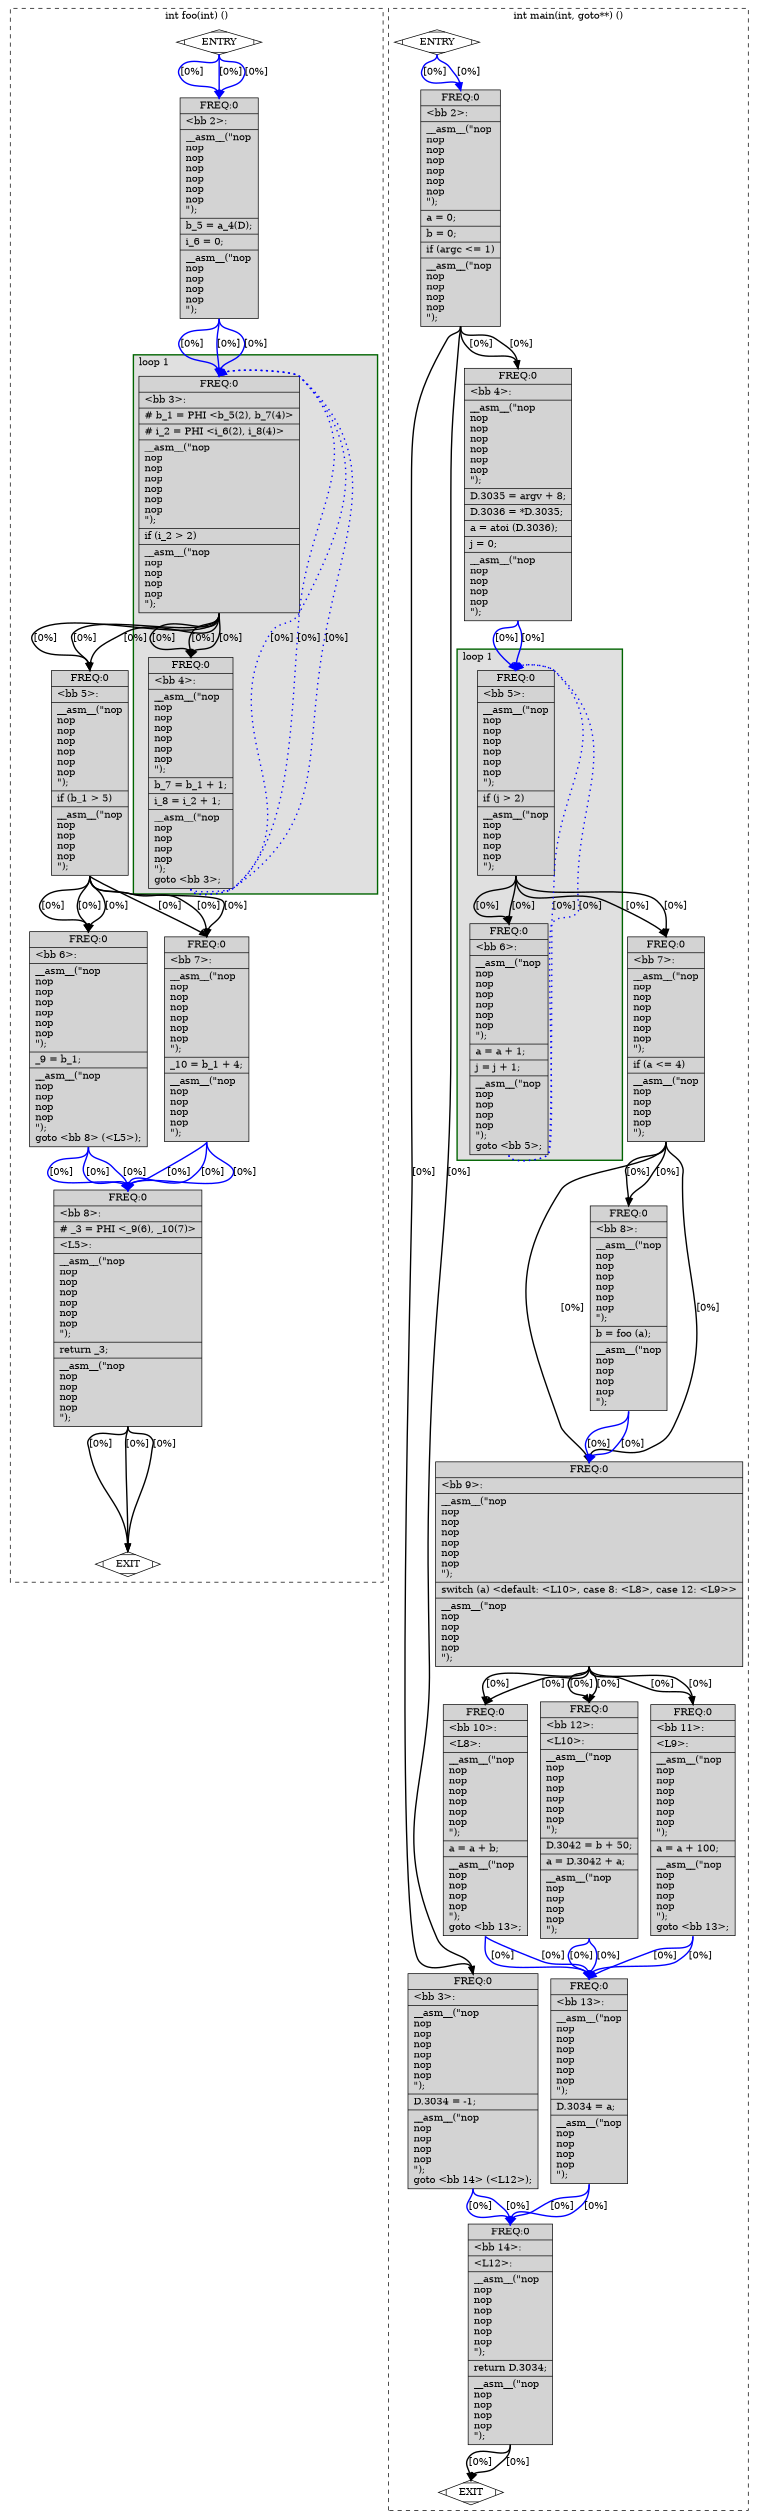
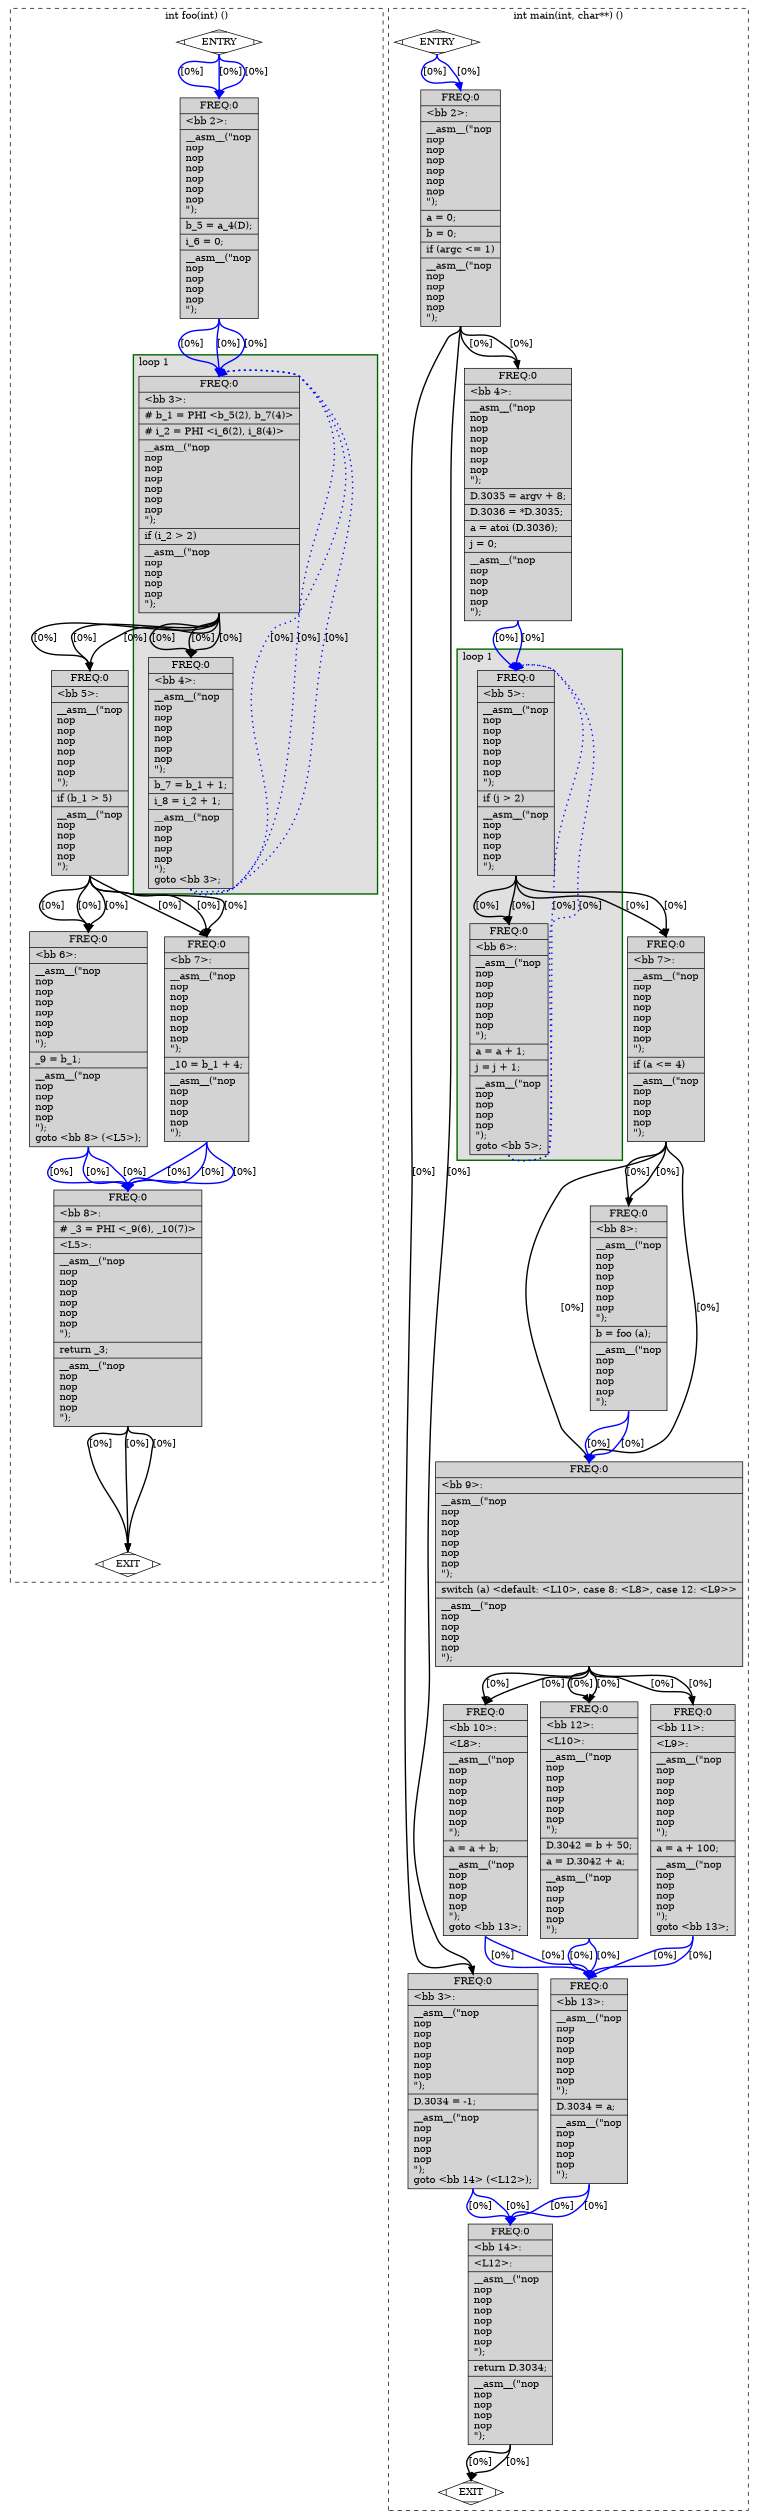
cluster "int main(int, goto**) ()": label "int main(int, goto**) ()" -> "int main(int, char**) ()"
